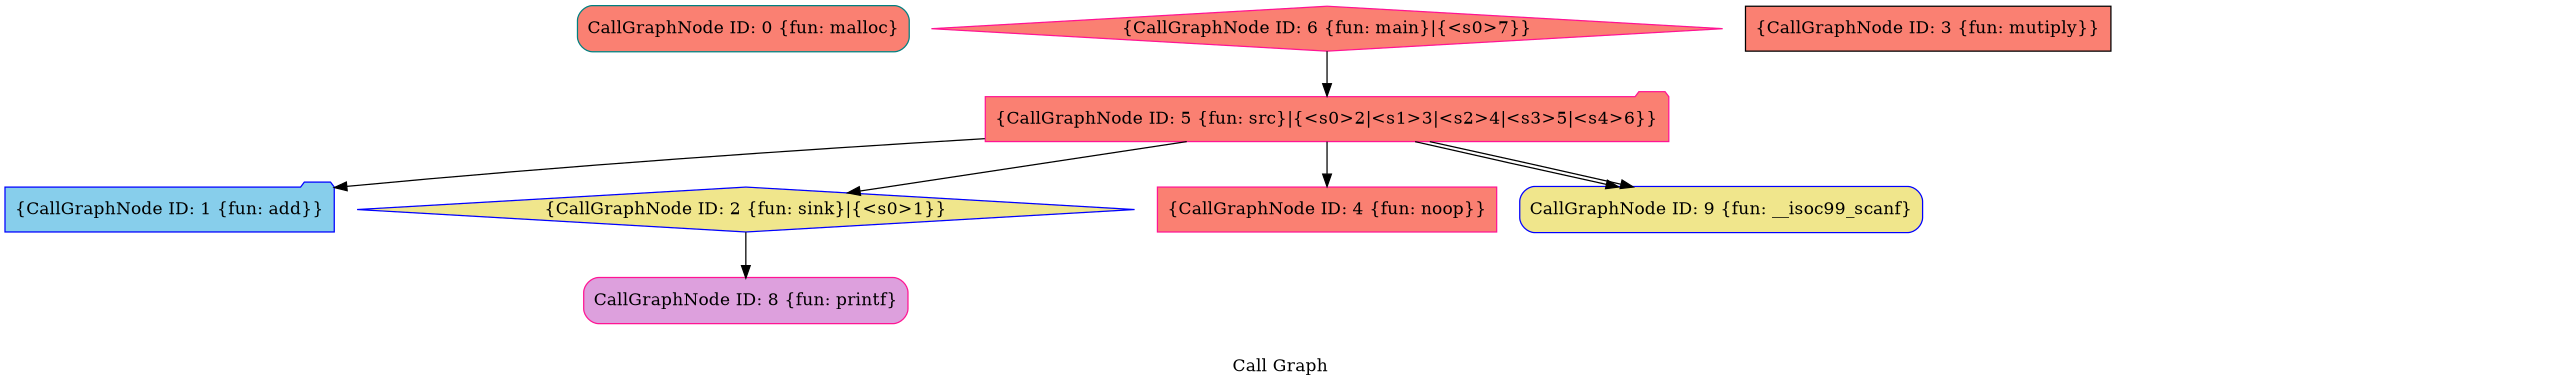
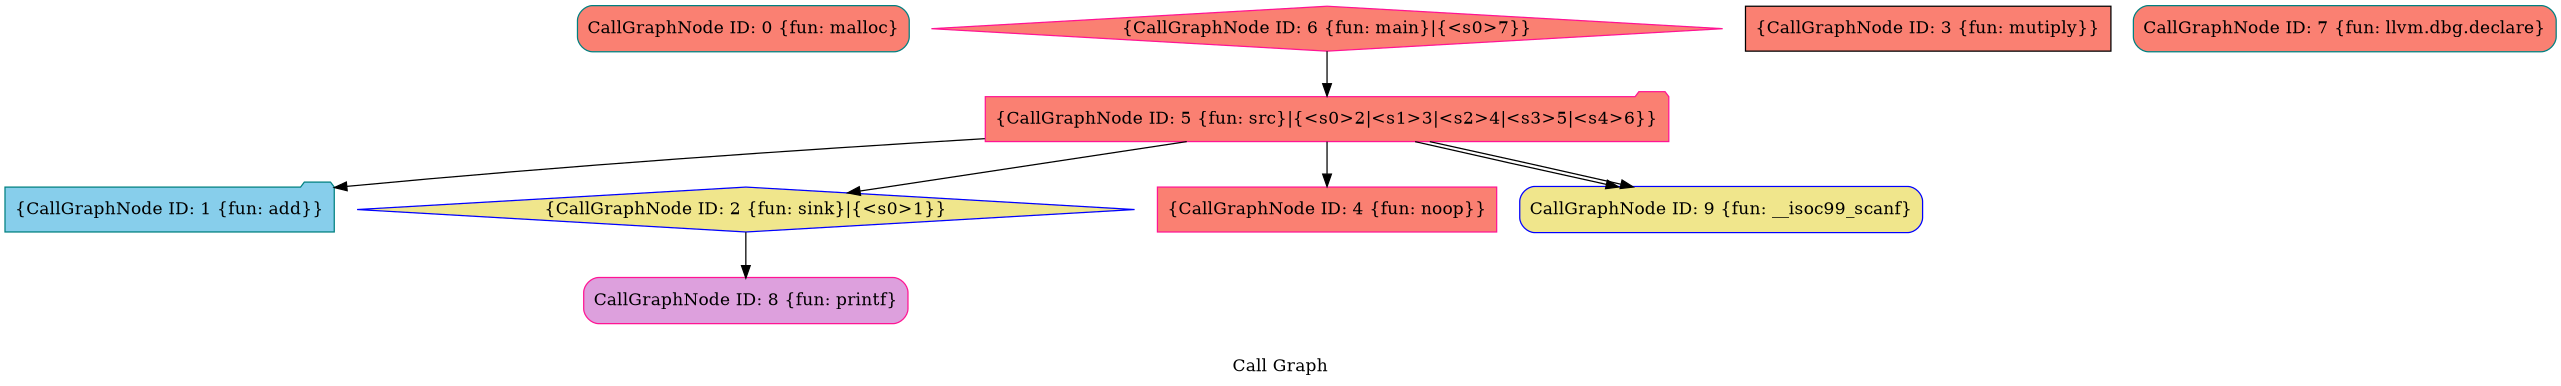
node "CallGraphNode ID: 7 {fun: llvm.dbg.declare}": added
node "{CallGraphNode ID: 1 {fun: add}}": color blue -> teal
